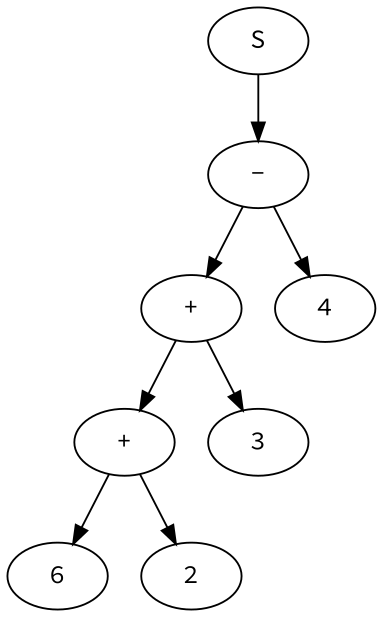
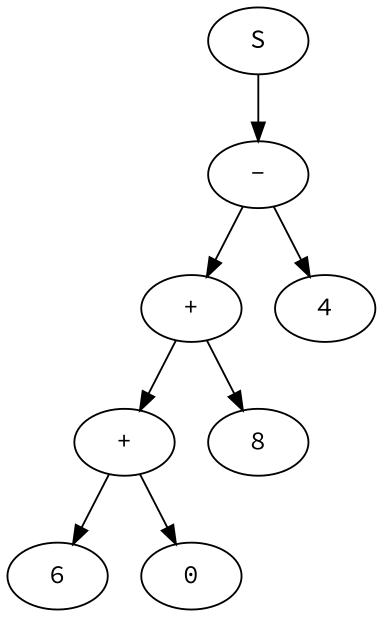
node "3": label "3" -> "8"
node "2": label "2" -> "0"
